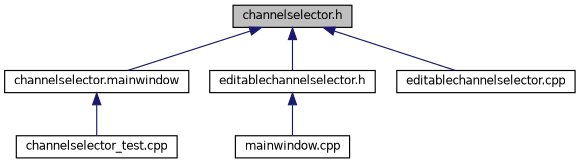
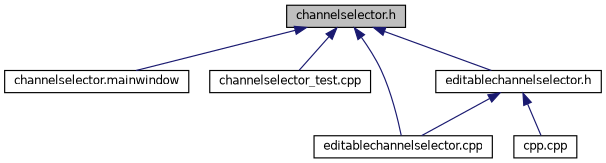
edge "editablechannelselector.cpp" -> "editablechannelselector.h": added
edge "channelselector_test.cpp" -> "channelselector.mainwindow": now "channelselector_test.cpp" -> "channelselector.h"
node "mainwindow.cpp": label "mainwindow.cpp" -> "cpp.cpp"
